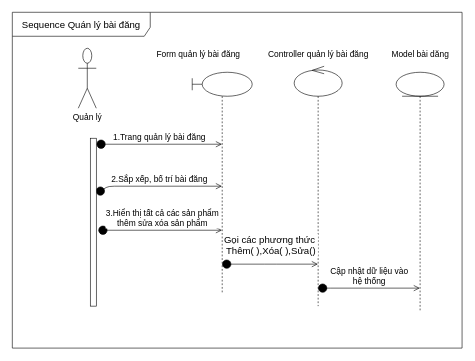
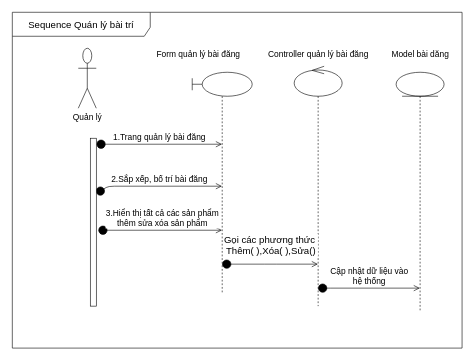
node "Sequence Quán lý bài đăng": label "Sequence Quán lý bài đăng" -> "Sequence Quán lý bài trí"
